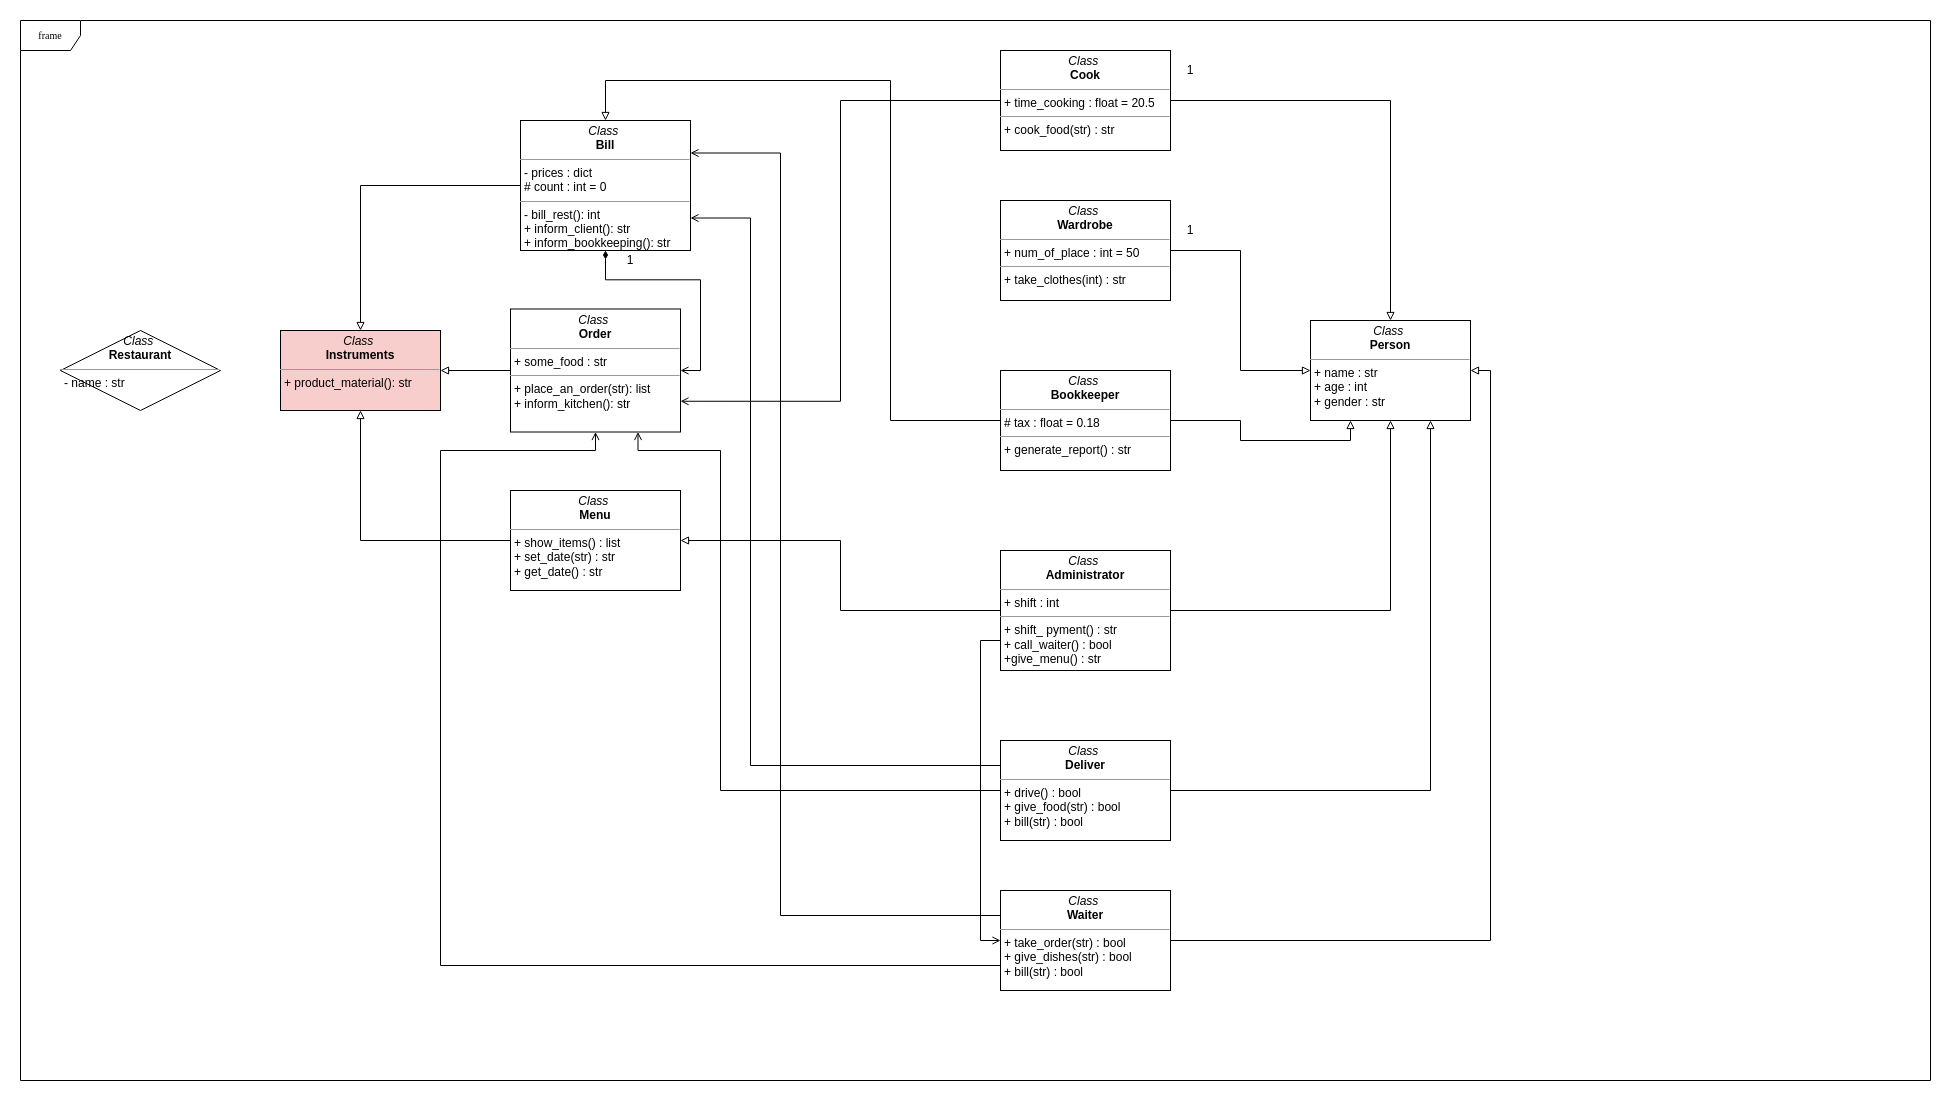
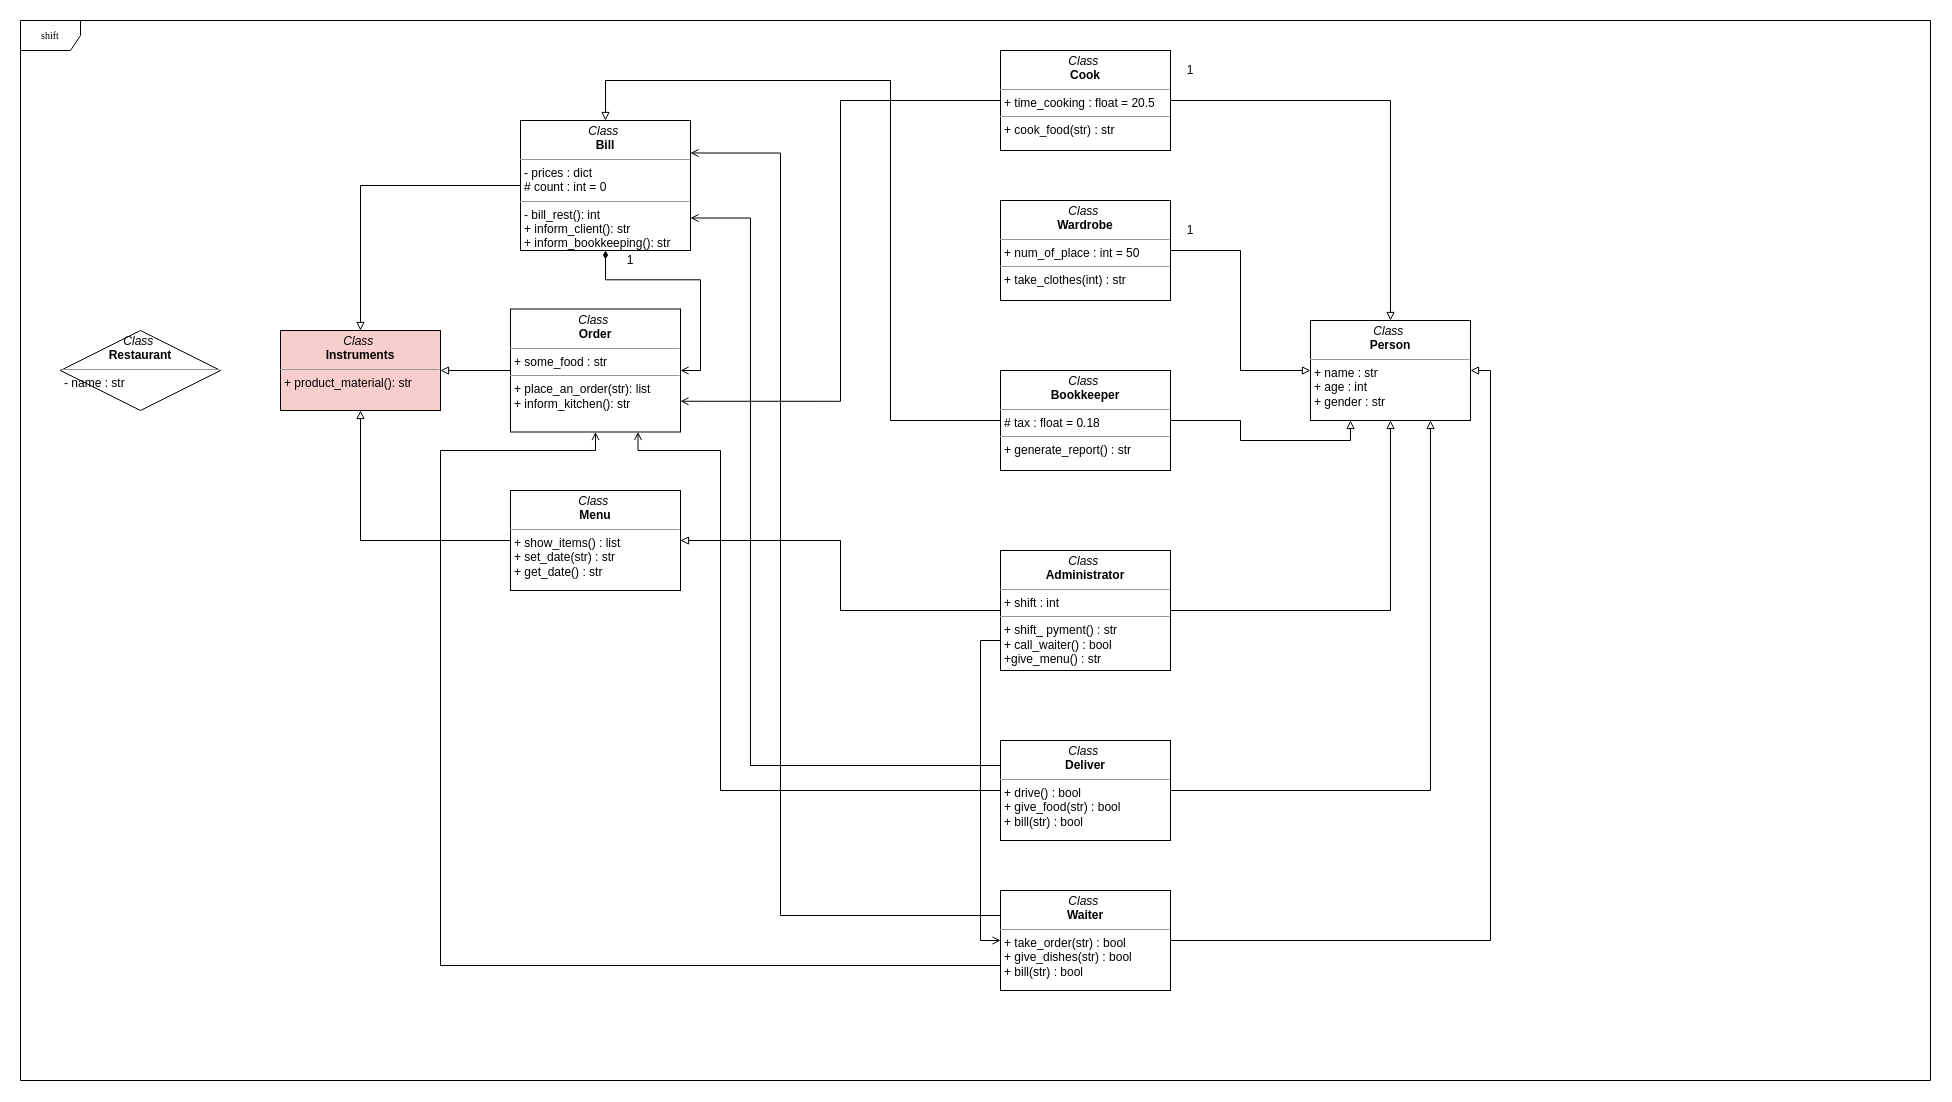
node "frame": label "frame" -> "shift"
